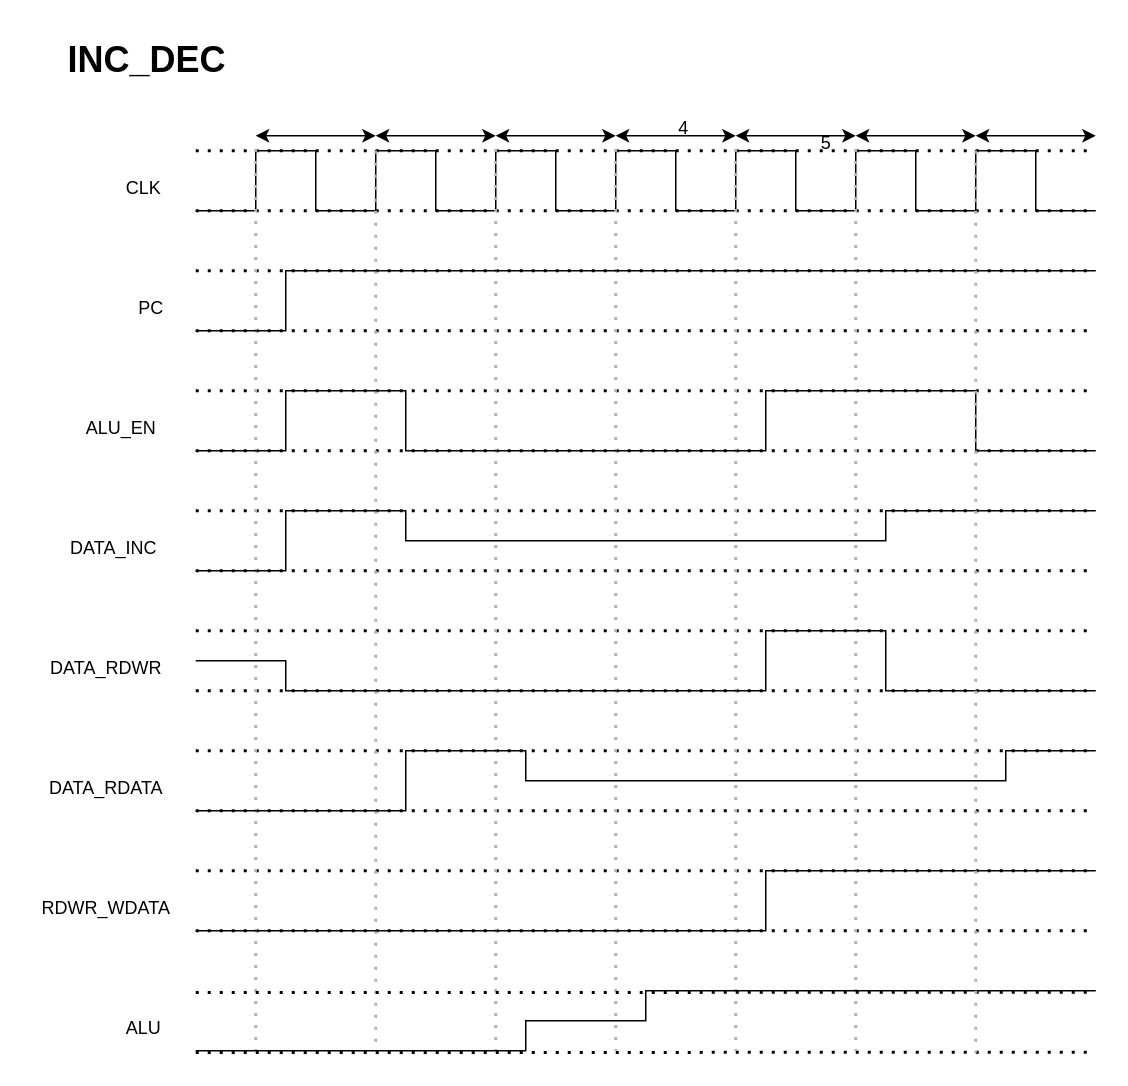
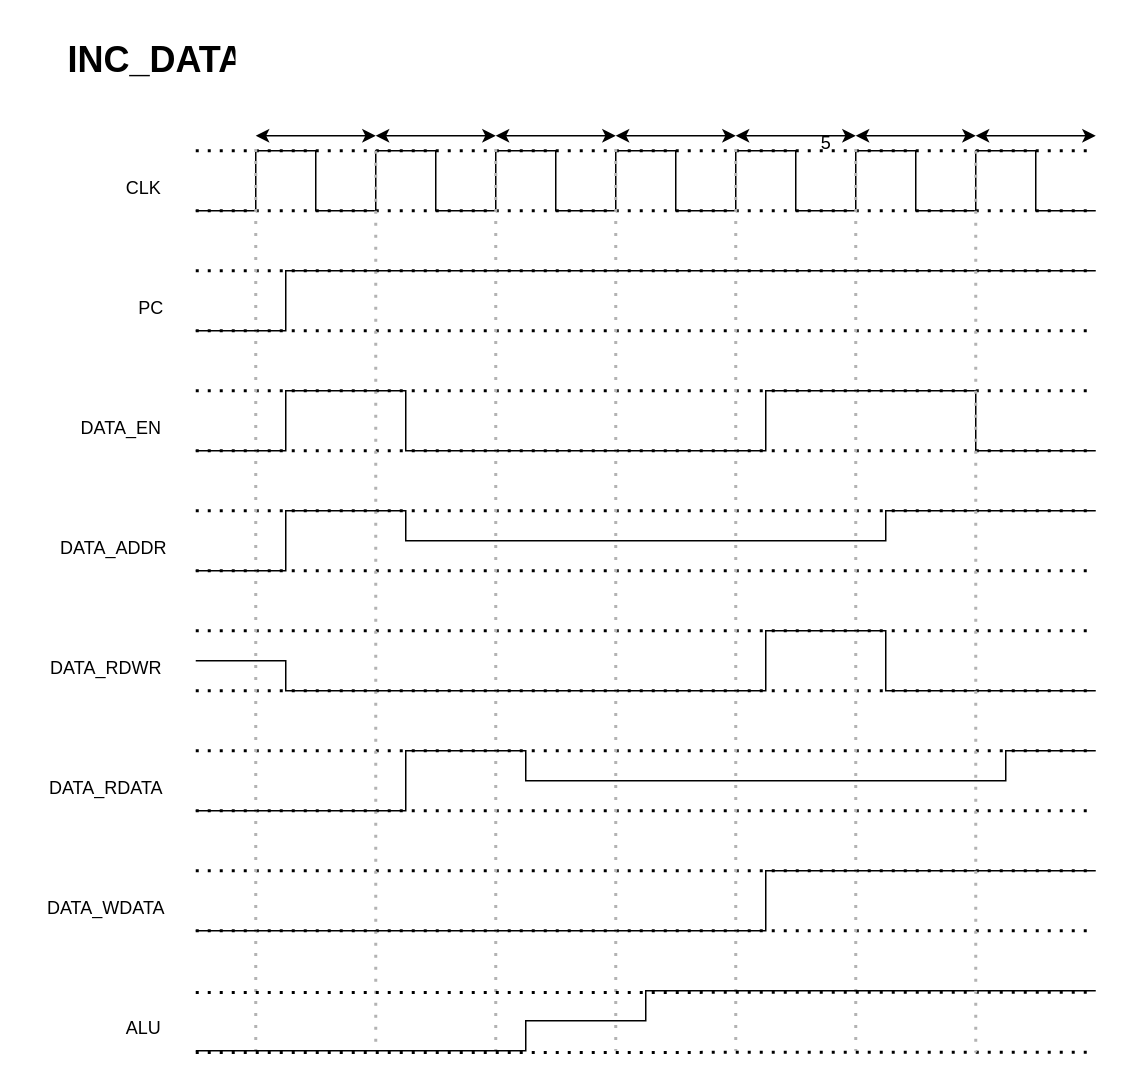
node "INC_DEC": label "INC_DEC" -> "INC_DATA"
node "4": removed
node "ALU_EN": label "ALU_EN" -> "DATA_EN"
node "DATA_INC": label "DATA_INC" -> "DATA_ADDR"
node "RDWR_WDATA": label "RDWR_WDATA" -> "DATA_WDATA"
